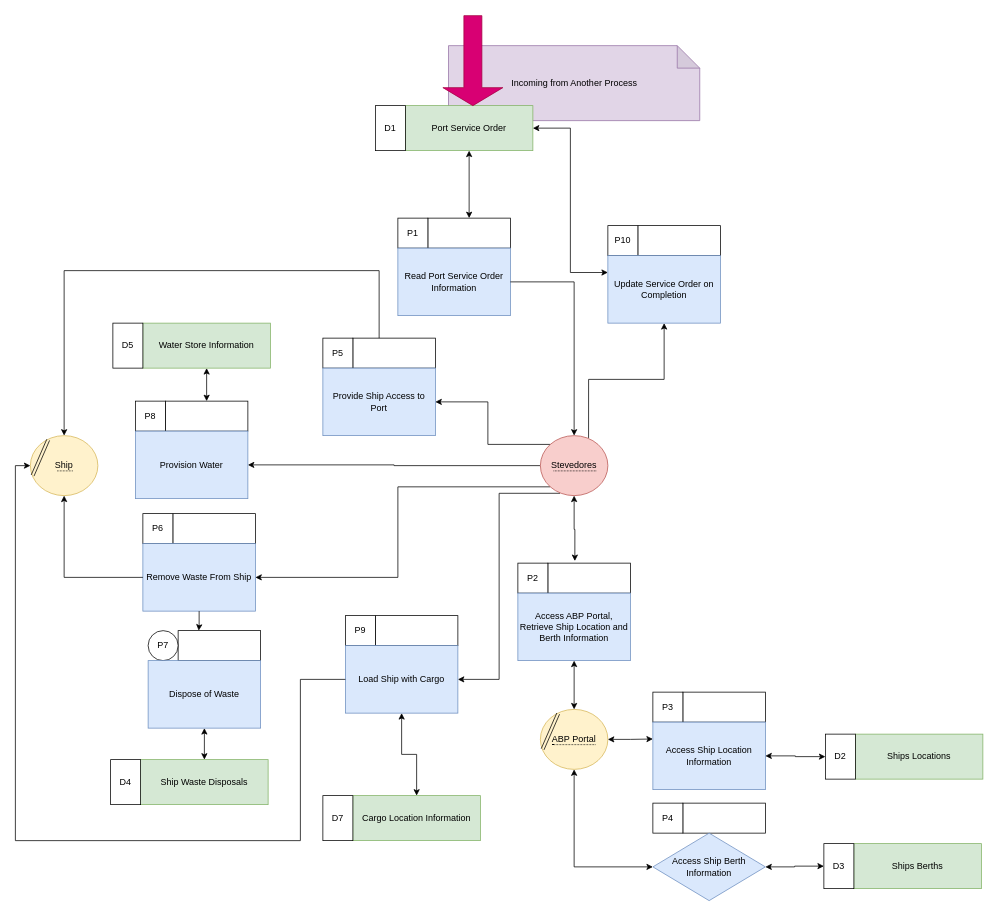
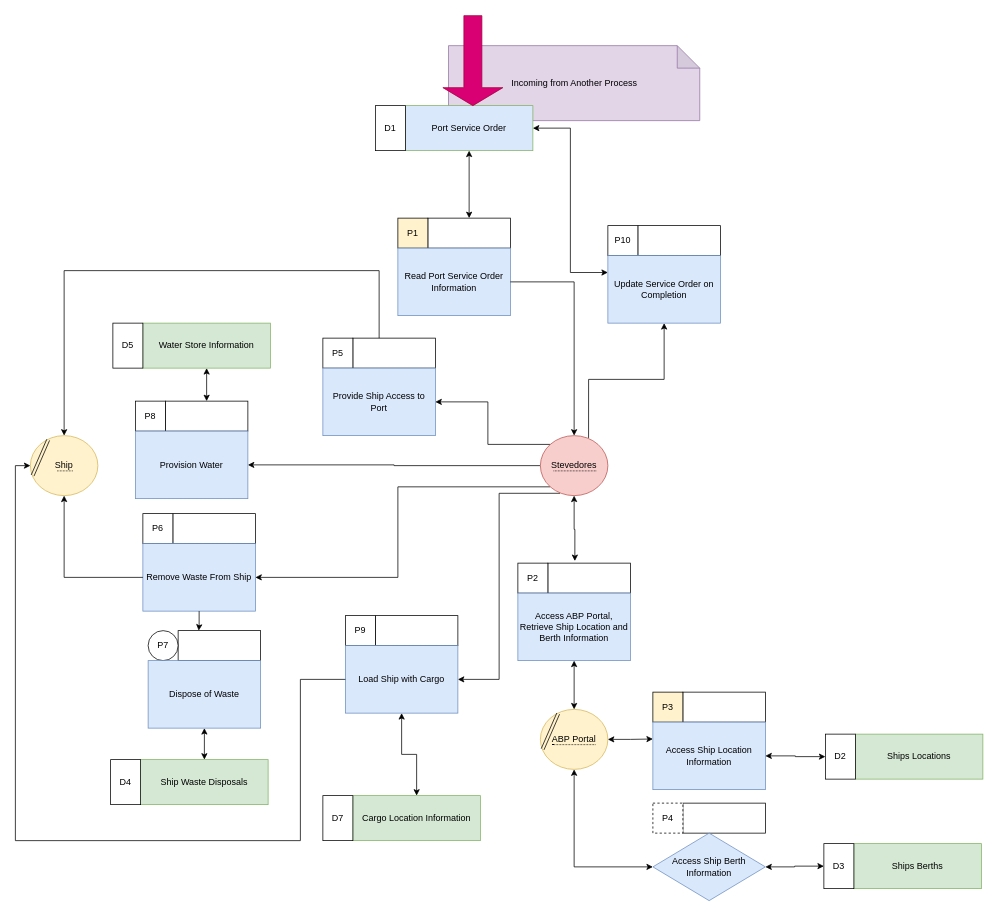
node "Port Service Order": fillcolor #d5e8d4 -> #dae8fc
node "P1": fillcolor #ffffff -> #fff2cc
node "P3": fillcolor #ffffff -> #fff2cc
node "P4": style solid -> dashed
